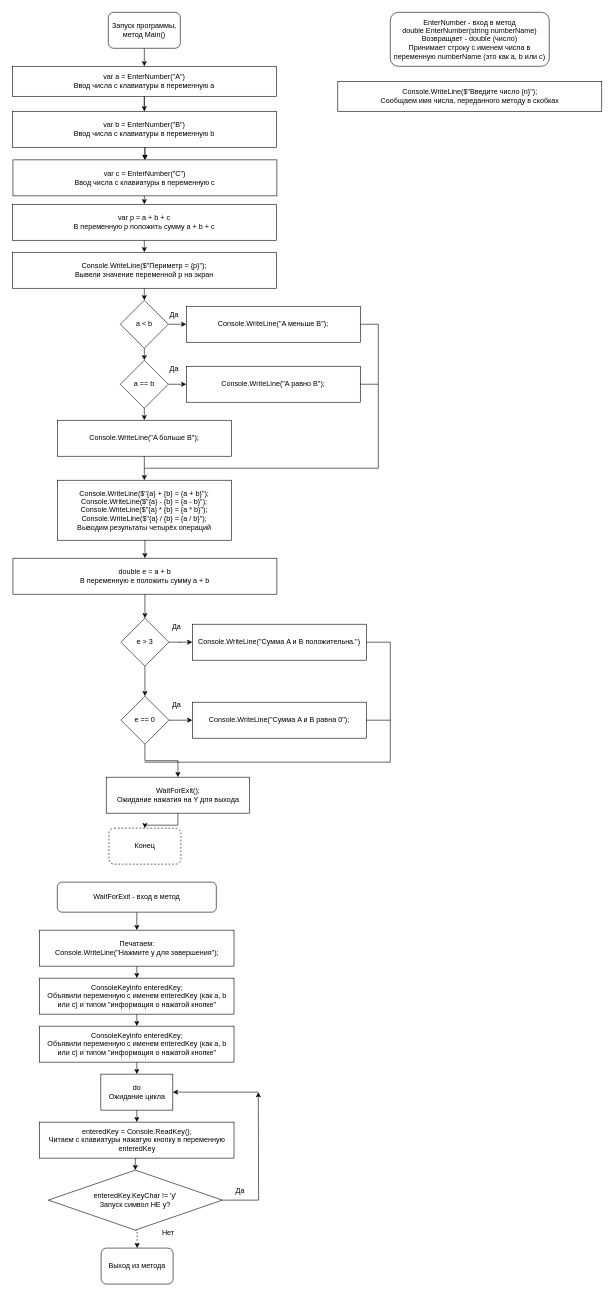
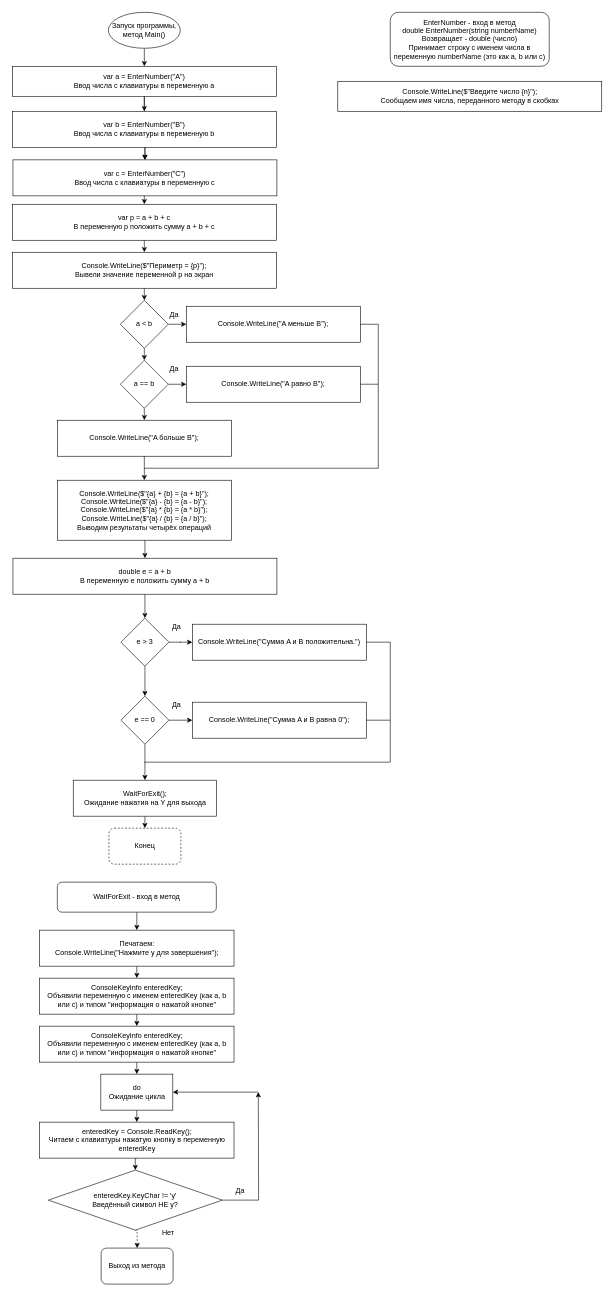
node "Запуск программы, метод Main()": shape rounded rectangle -> ellipse
node "WaitForExit(); Ожидание нажатия на Y для выхода": moved (178, 795) -> (145, 798)
node "enteredKey.KeyChar != 'y' Запуск символ НЕ y?": label "enteredKey.KeyChar != 'y' Запуск символ НЕ y?" -> "enteredKey.KeyChar != 'y' Введённый символ НЕ y?"
